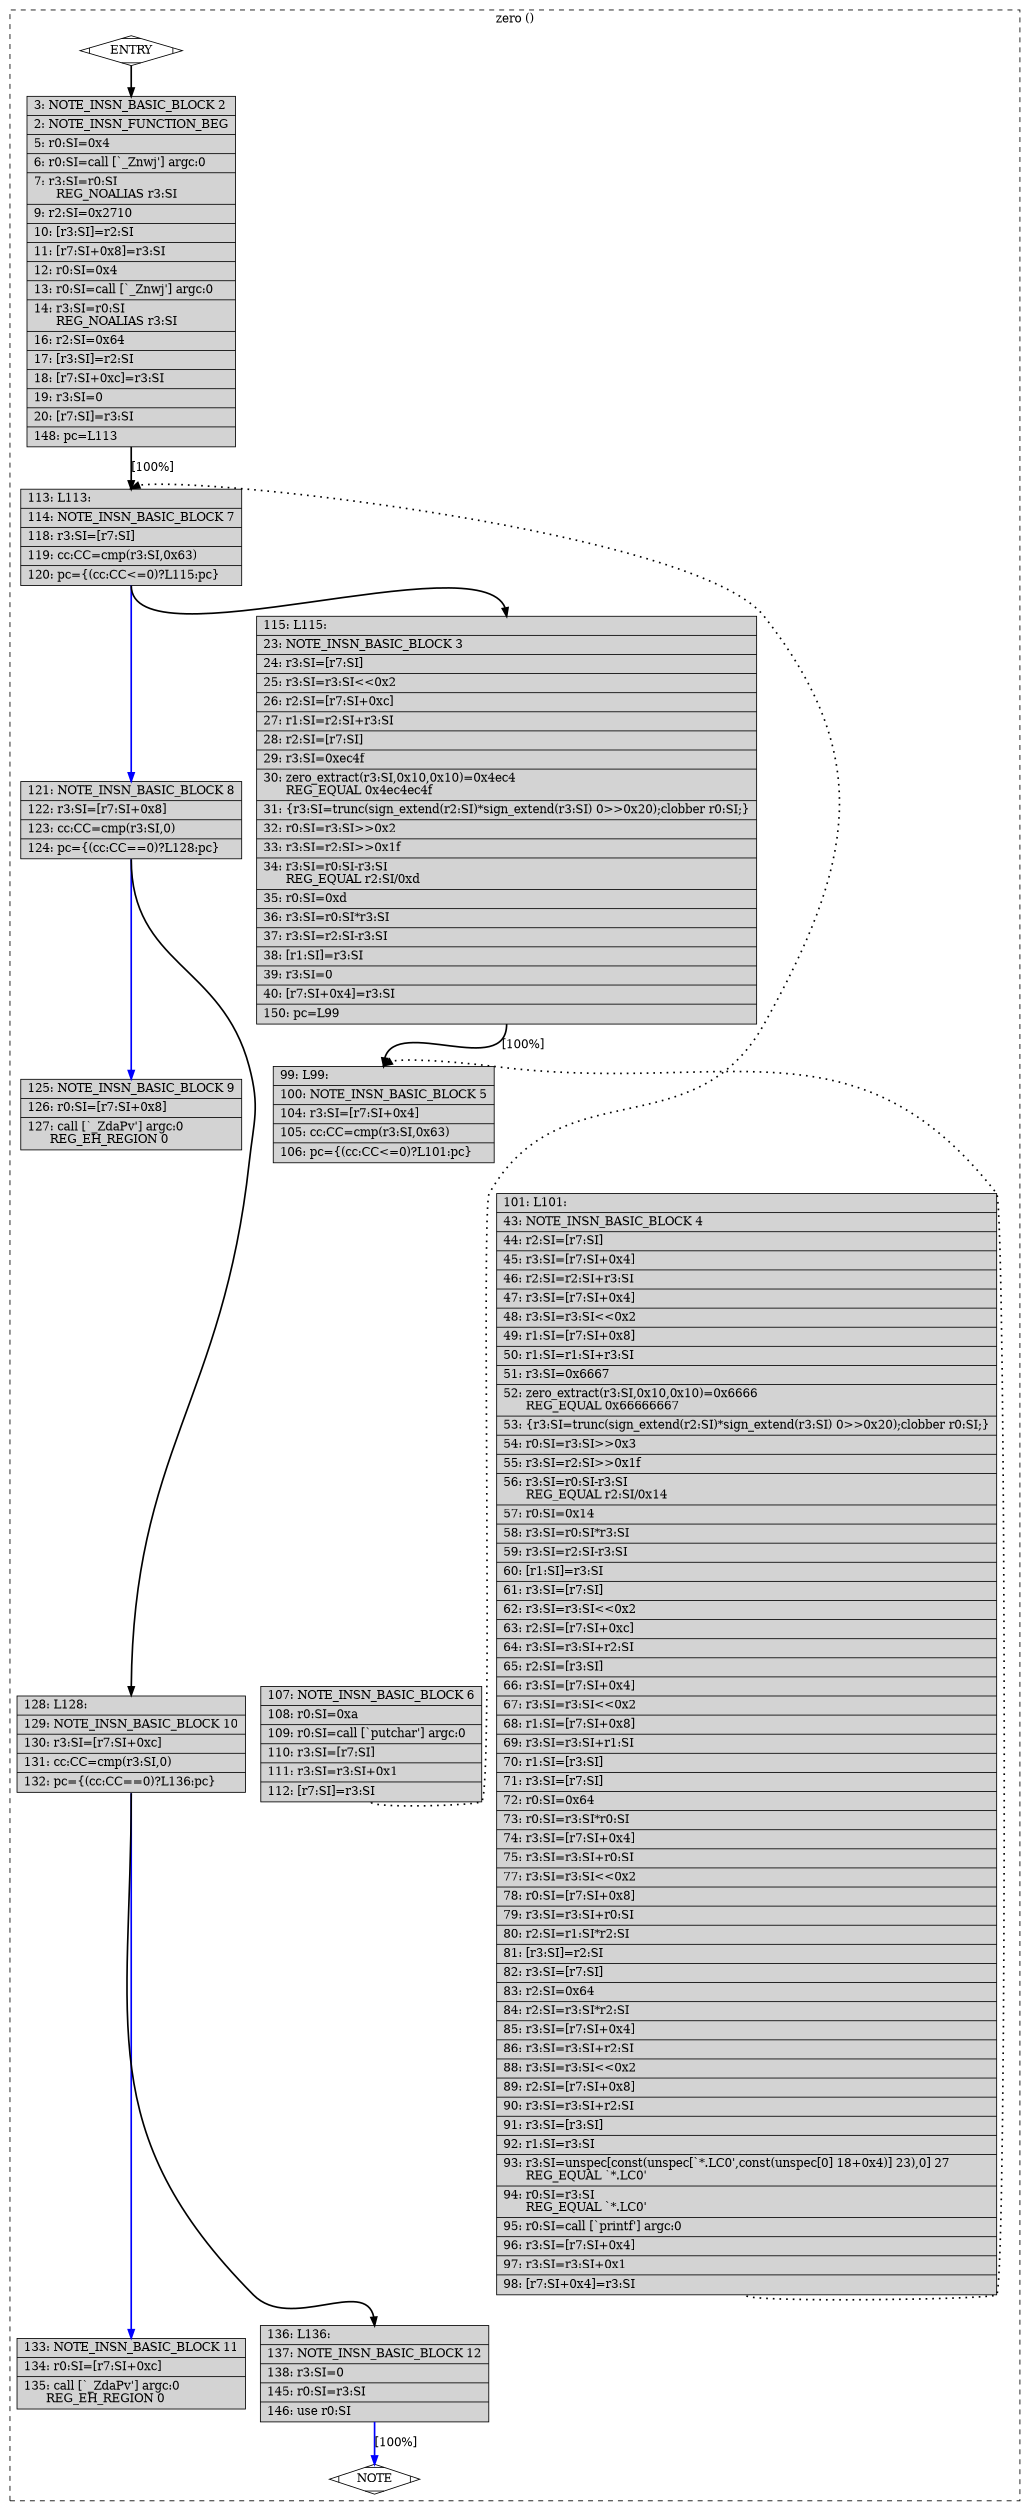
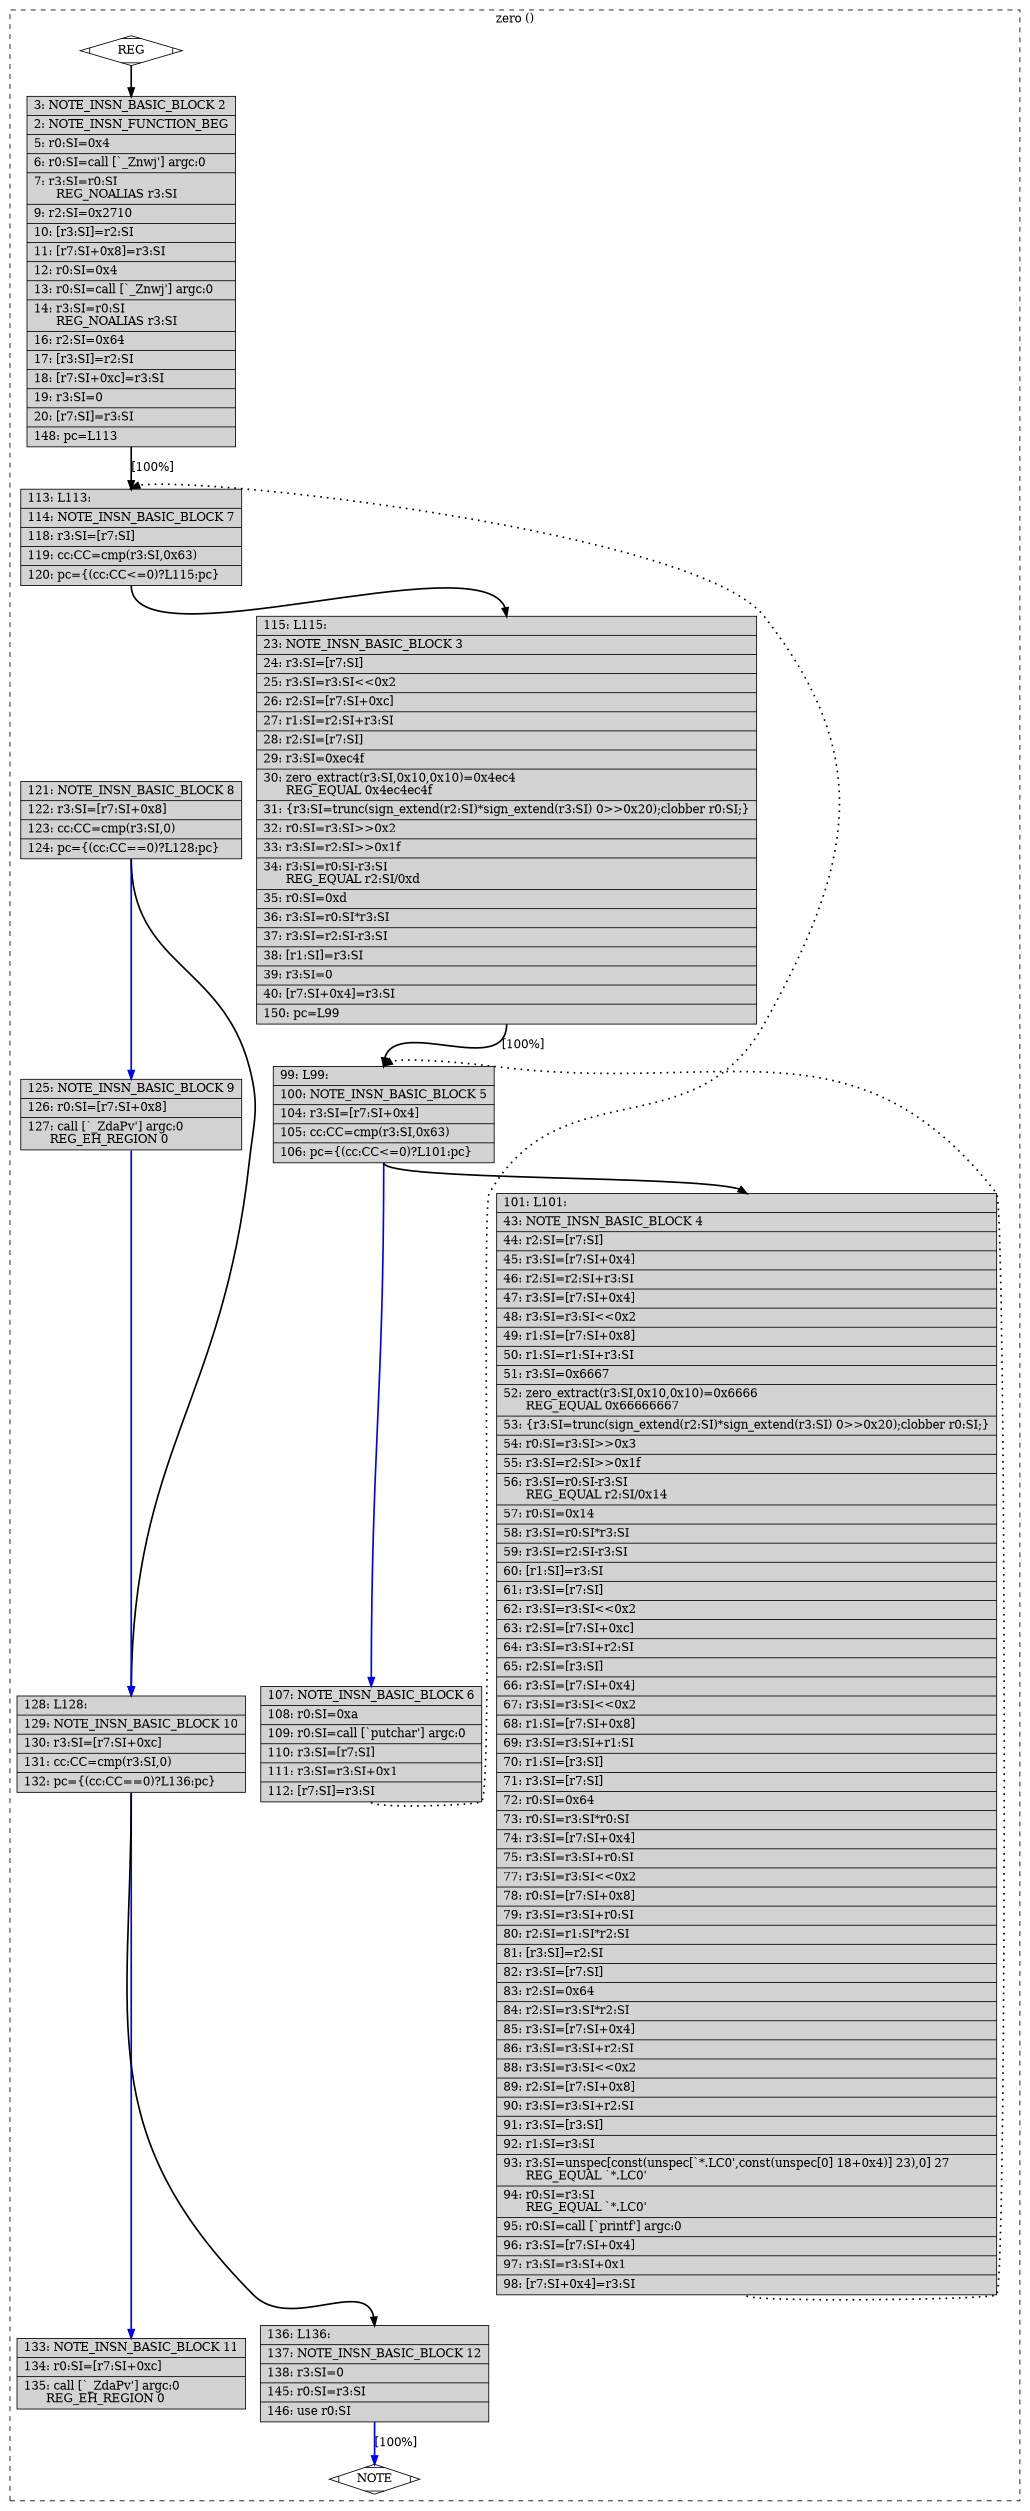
node "ENTRY": label "ENTRY" -> "REG"
edge "113: L113:" -> "121: NOTE_INSN_BASIC_BLOCK 8": removed
edge "99: L99:" -> "101: L101:": added
edge "125: NOTE_INSN_BASIC_BLOCK 9" -> "128: L128:": added
edge "99: L99:" -> "107: NOTE_INSN_BASIC_BLOCK 6": added
